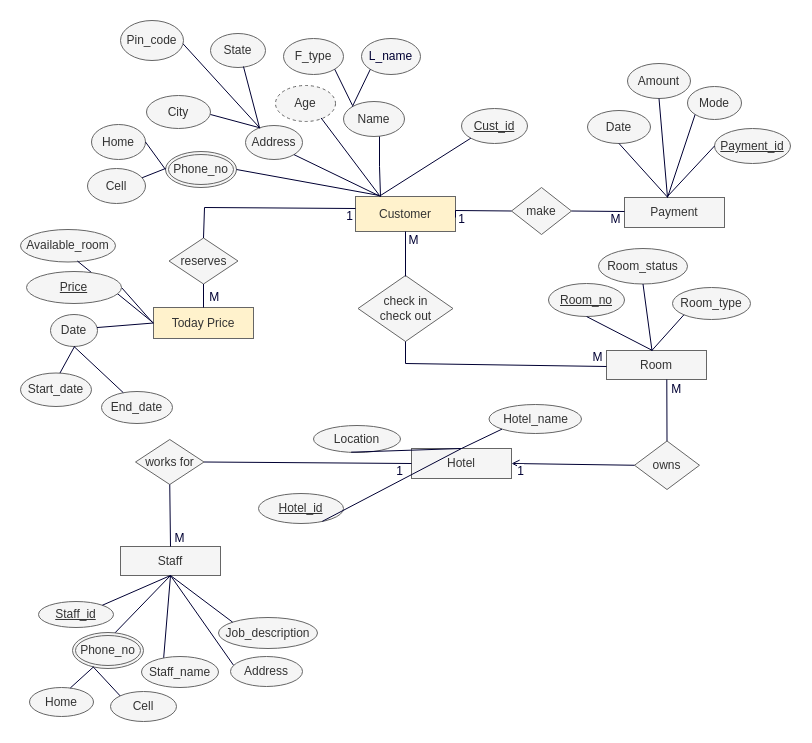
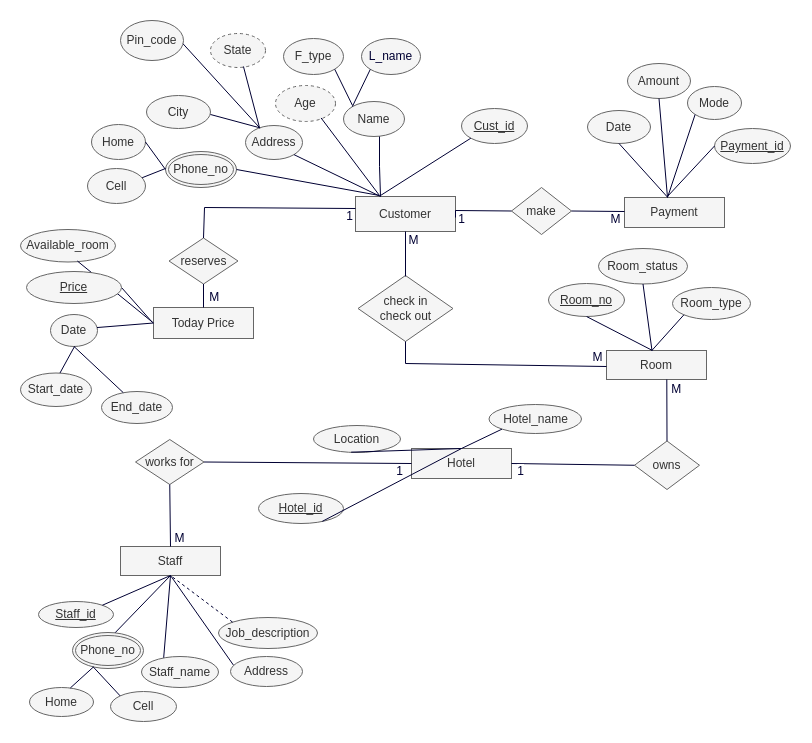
node "State": style solid -> dashed
node "Customer": fillcolor #fff2cc -> #f5f5f5
node "Today Price": fillcolor #fff2cc -> #f5f5f5
edge "owns" -> "Hotel": arrowhead open -> none
edge "Staff" -- "Job_description": style solid -> dashed
